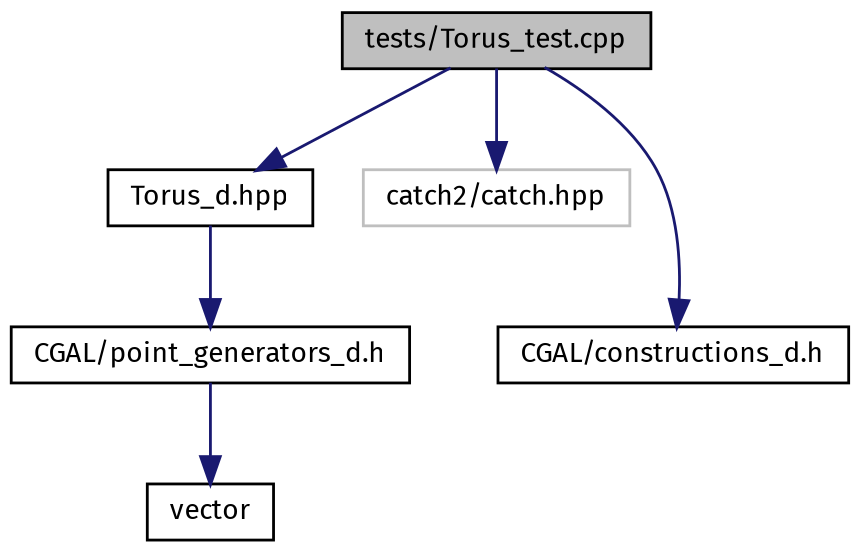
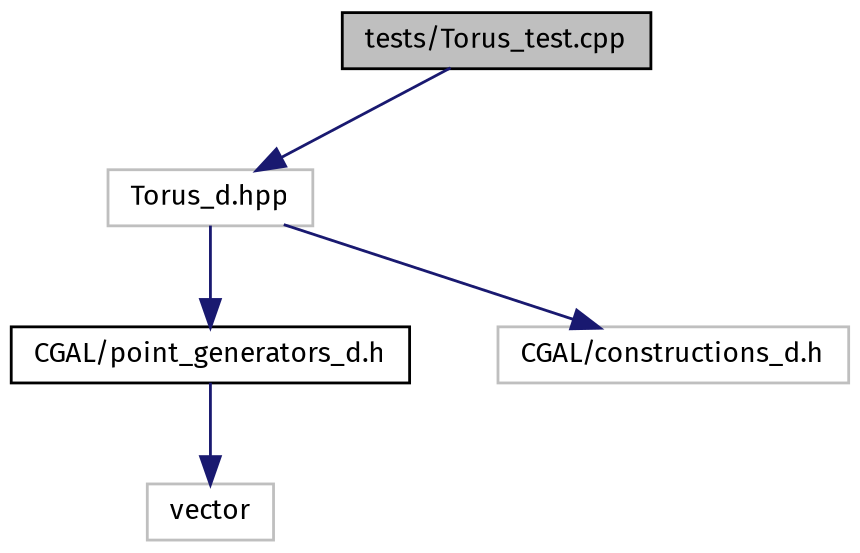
edge "tests/Torus_test.cpp" -> "CGAL/constructions_d.h": now "Torus_d.hpp" -> "CGAL/constructions_d.h"
node "Torus_d.hpp": color black -> grey75
node "catch2/catch.hpp": removed
node "CGAL/constructions_d.h": color black -> grey75
node "vector": color black -> grey75
